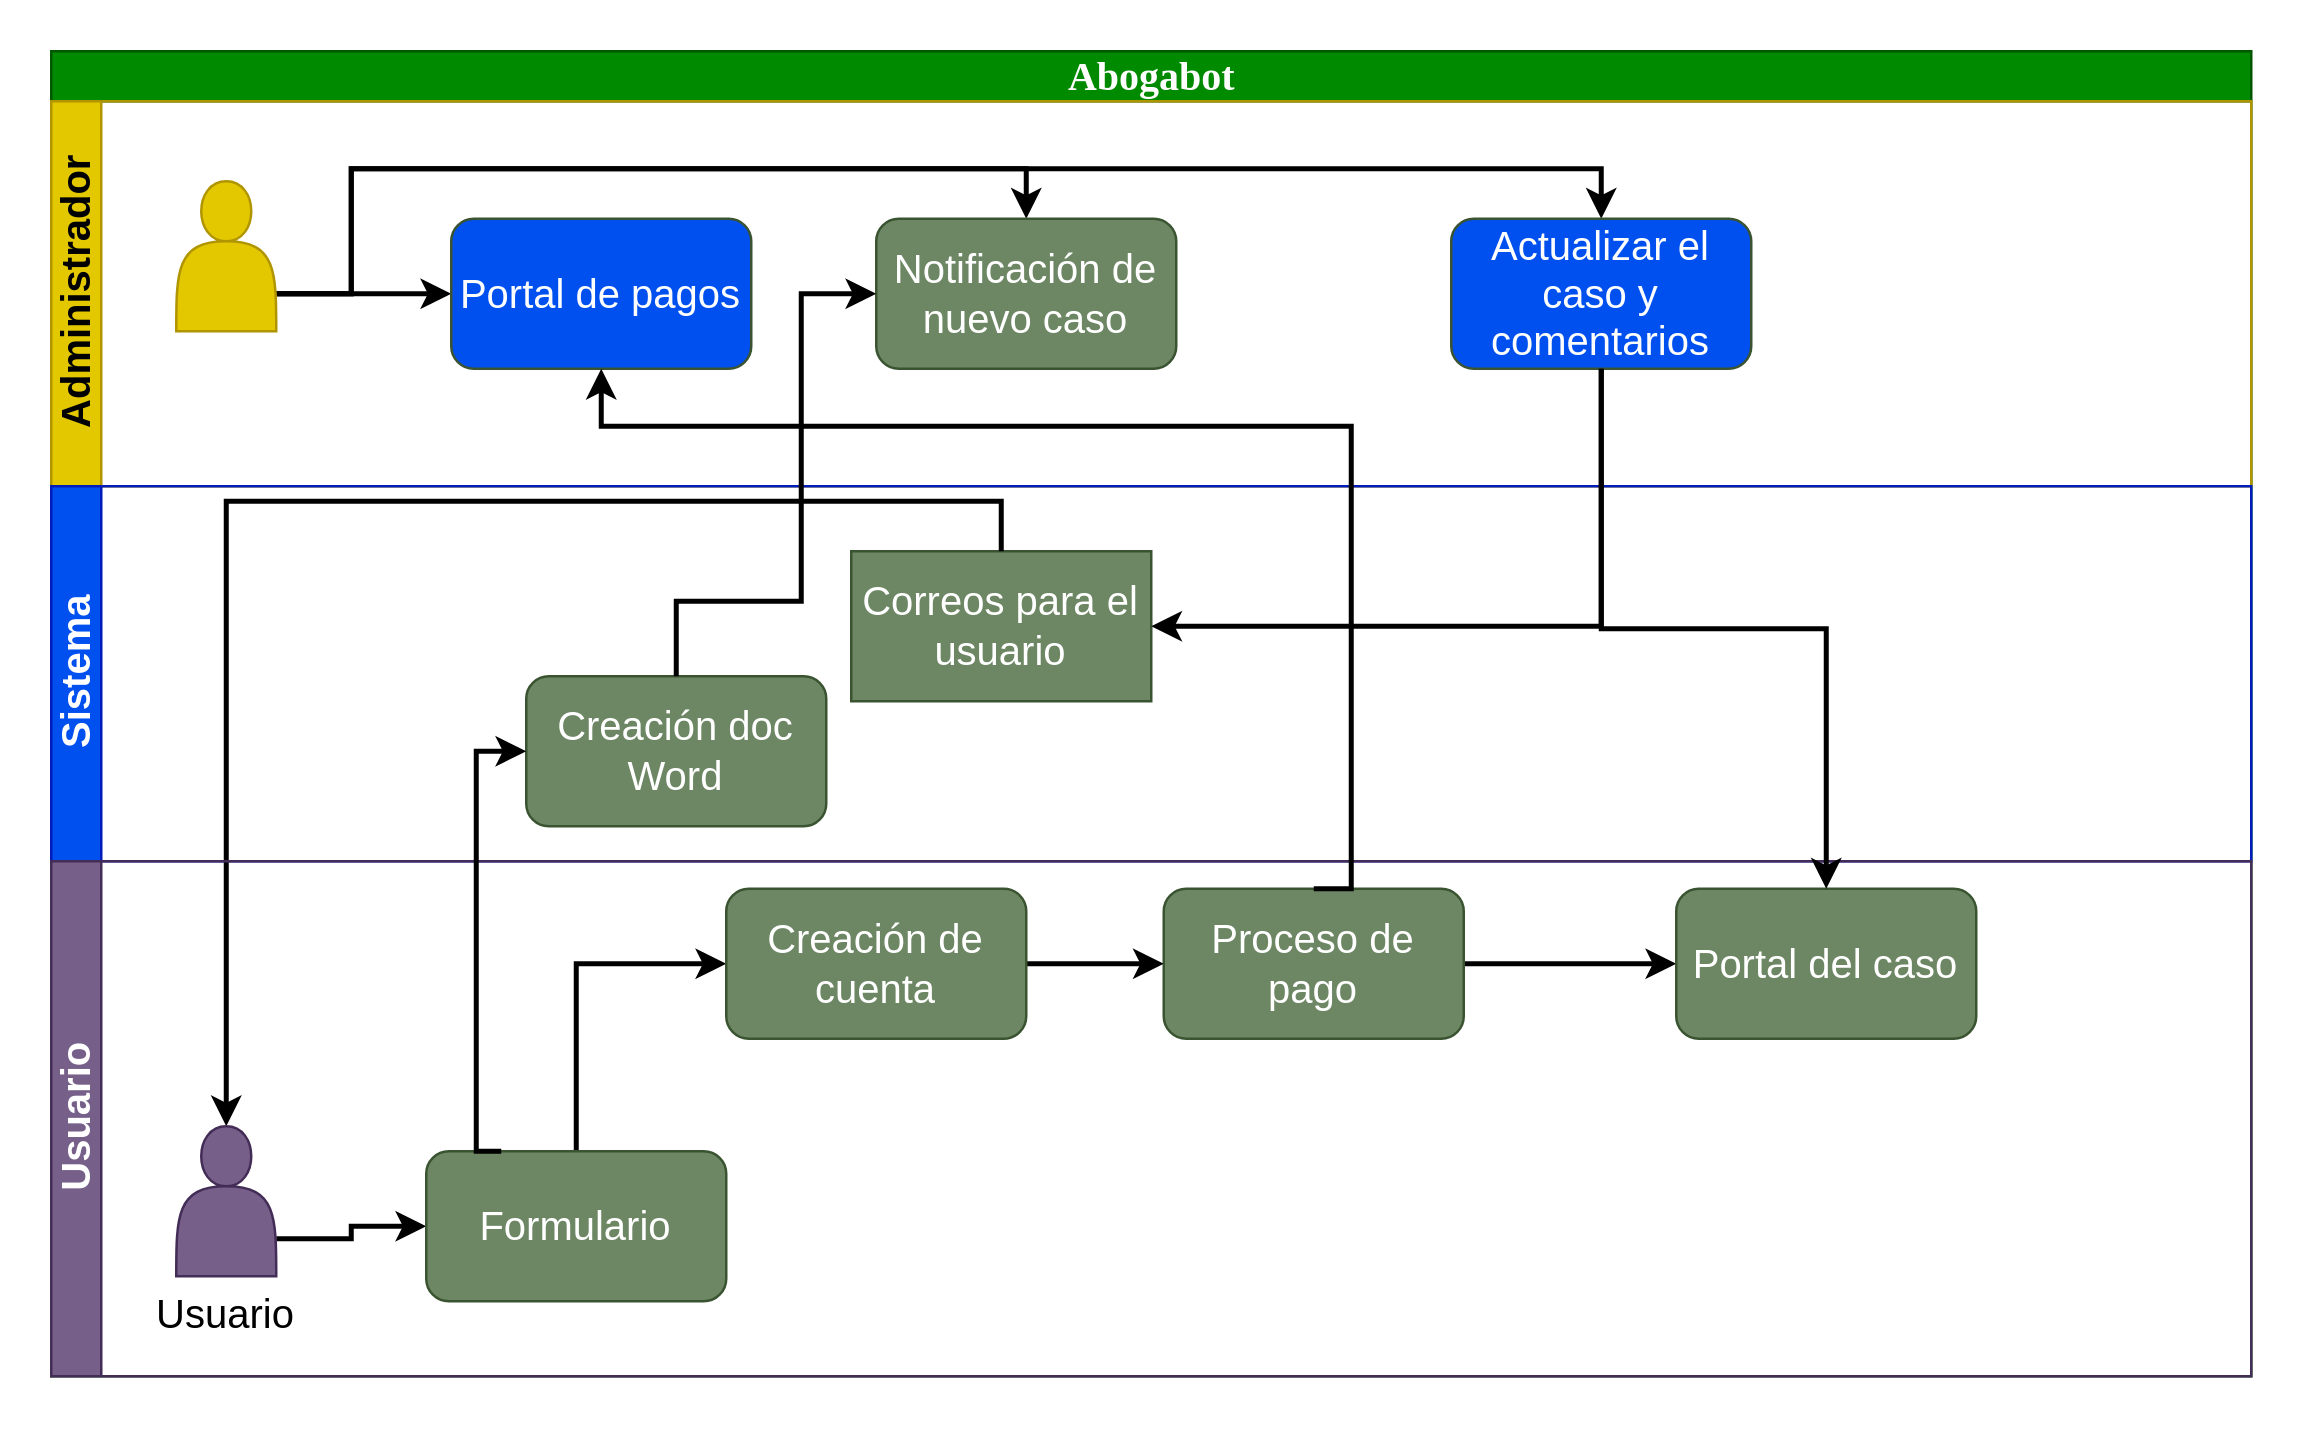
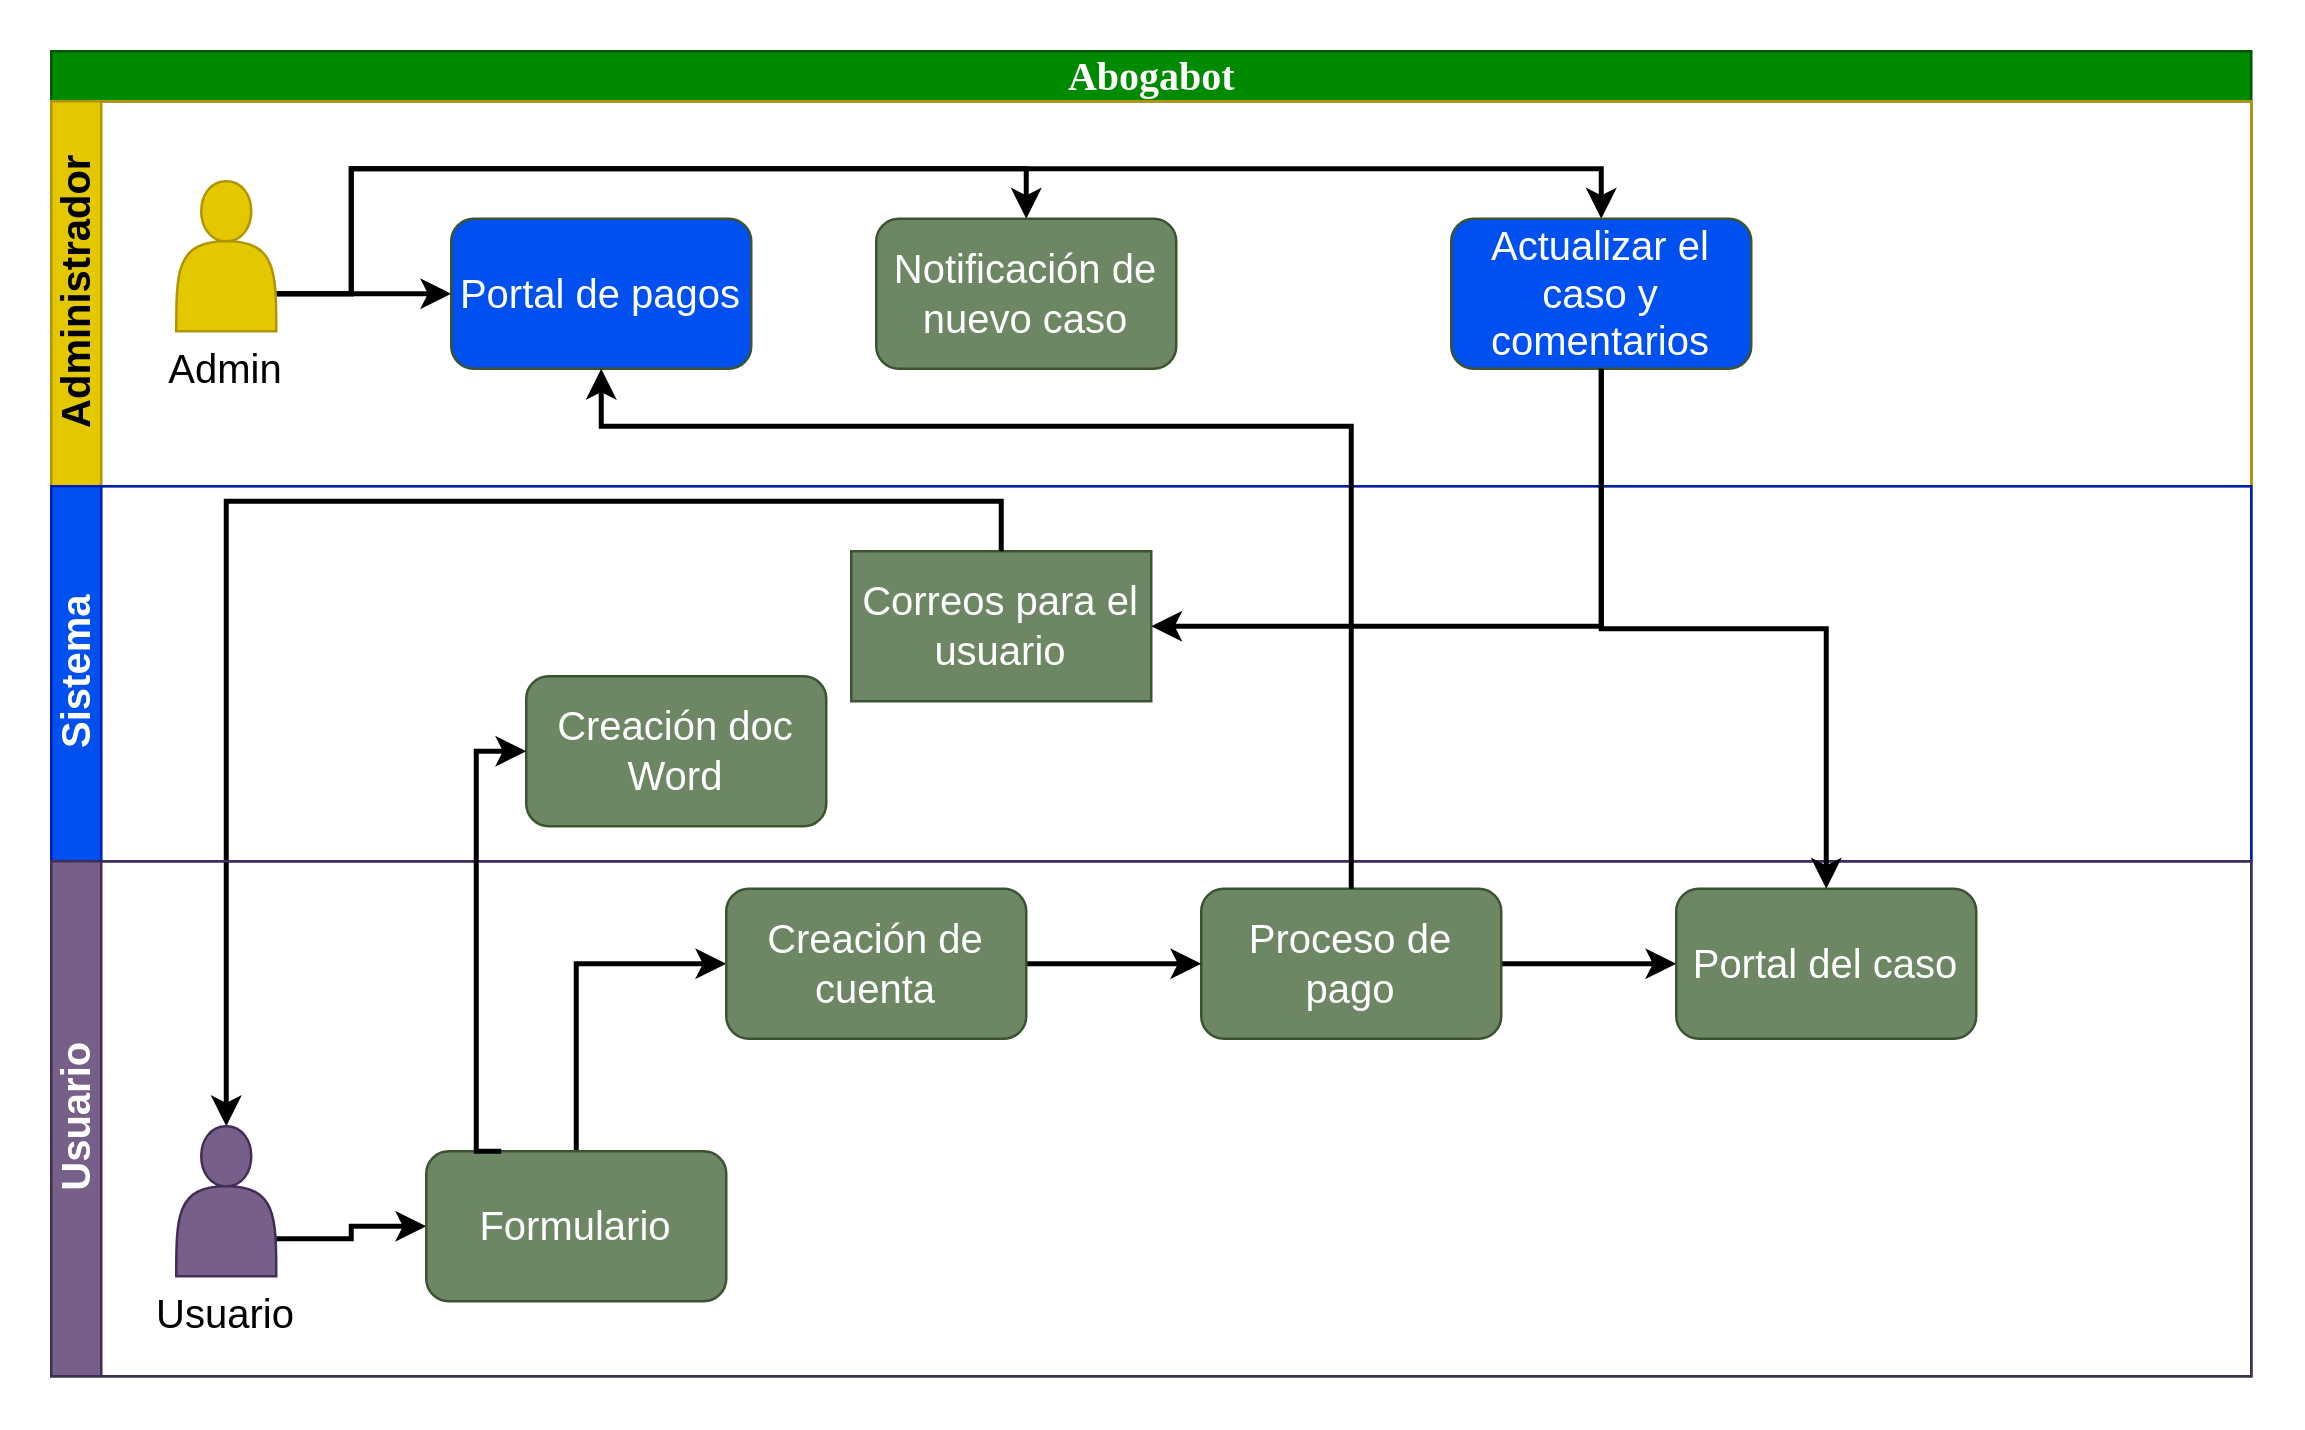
node "Admin": added
edge "Creación doc Word" -> "Notificación de nuevo caso": removed
node "Proceso de pago": moved (1314, 964) -> (1351, 964)
